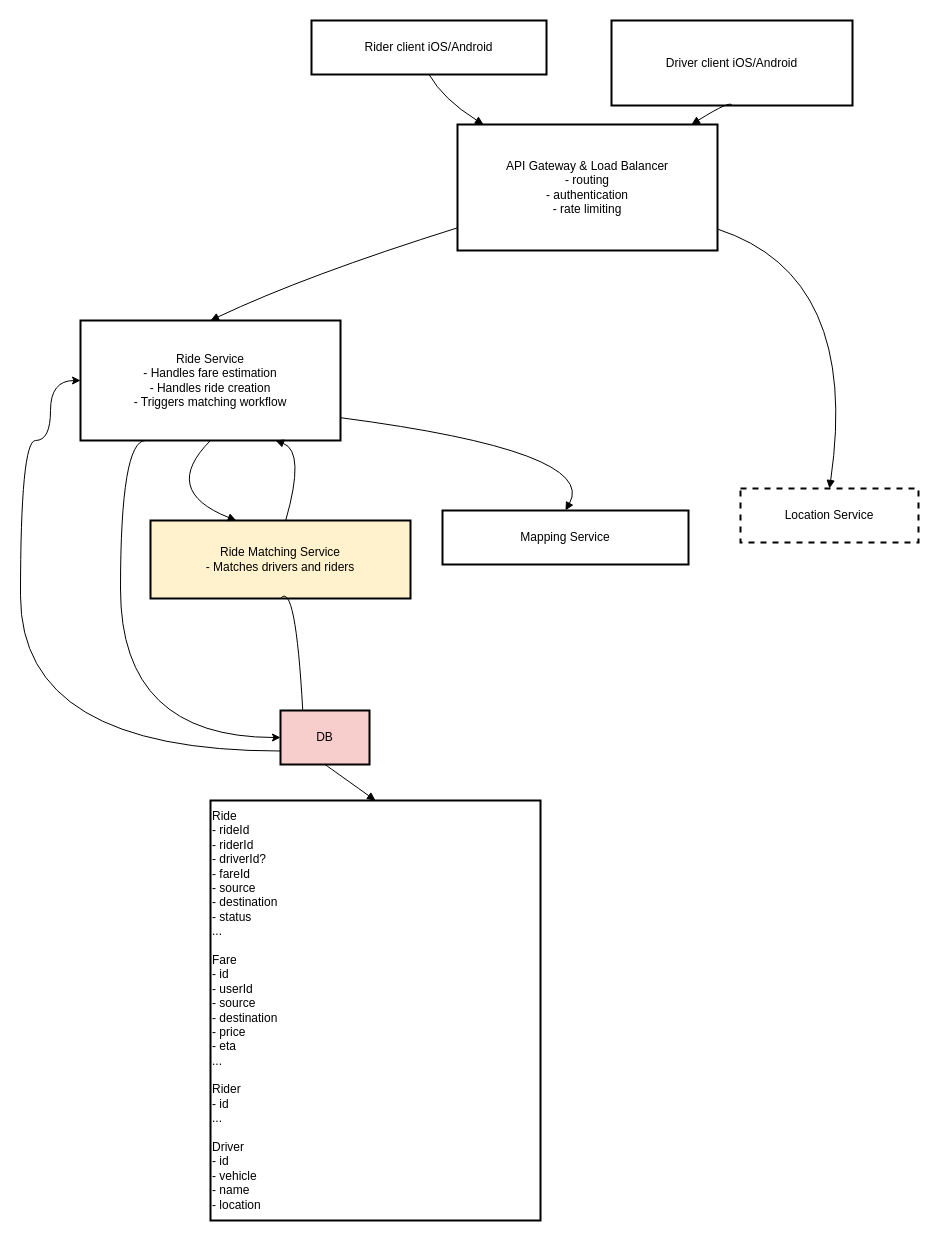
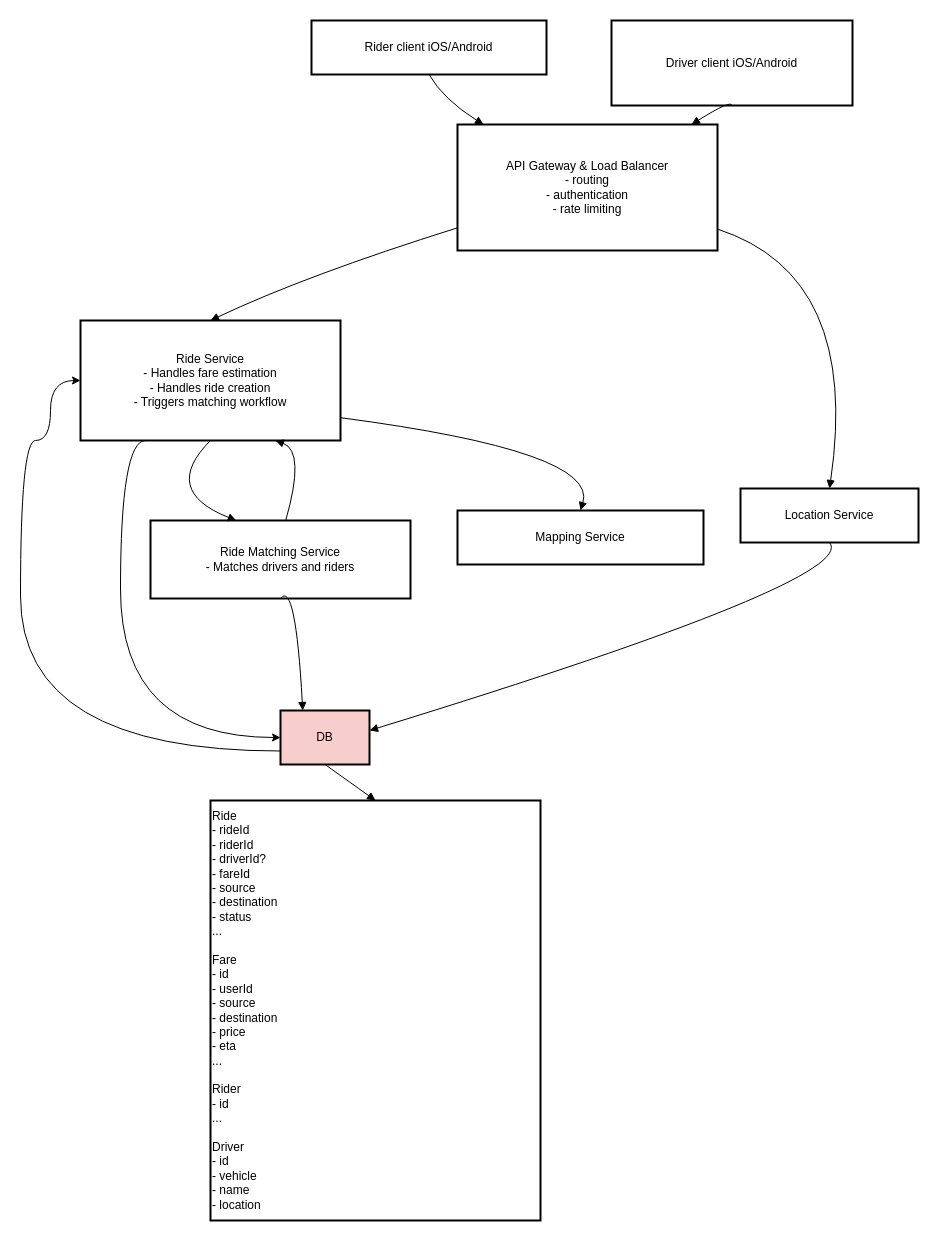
node "Location Service": style dashed -> solid
node "Mapping Service": moved (566, 538) -> (581, 538)
node "Ride Matching Service - Matches drivers and riders": fillcolor #fff2cc -> #ffffff
edge "Location Service" -> "DB": added
edge "Ride Matching Service - Matches drivers and riders" -- "DB": arrowhead none -> block
